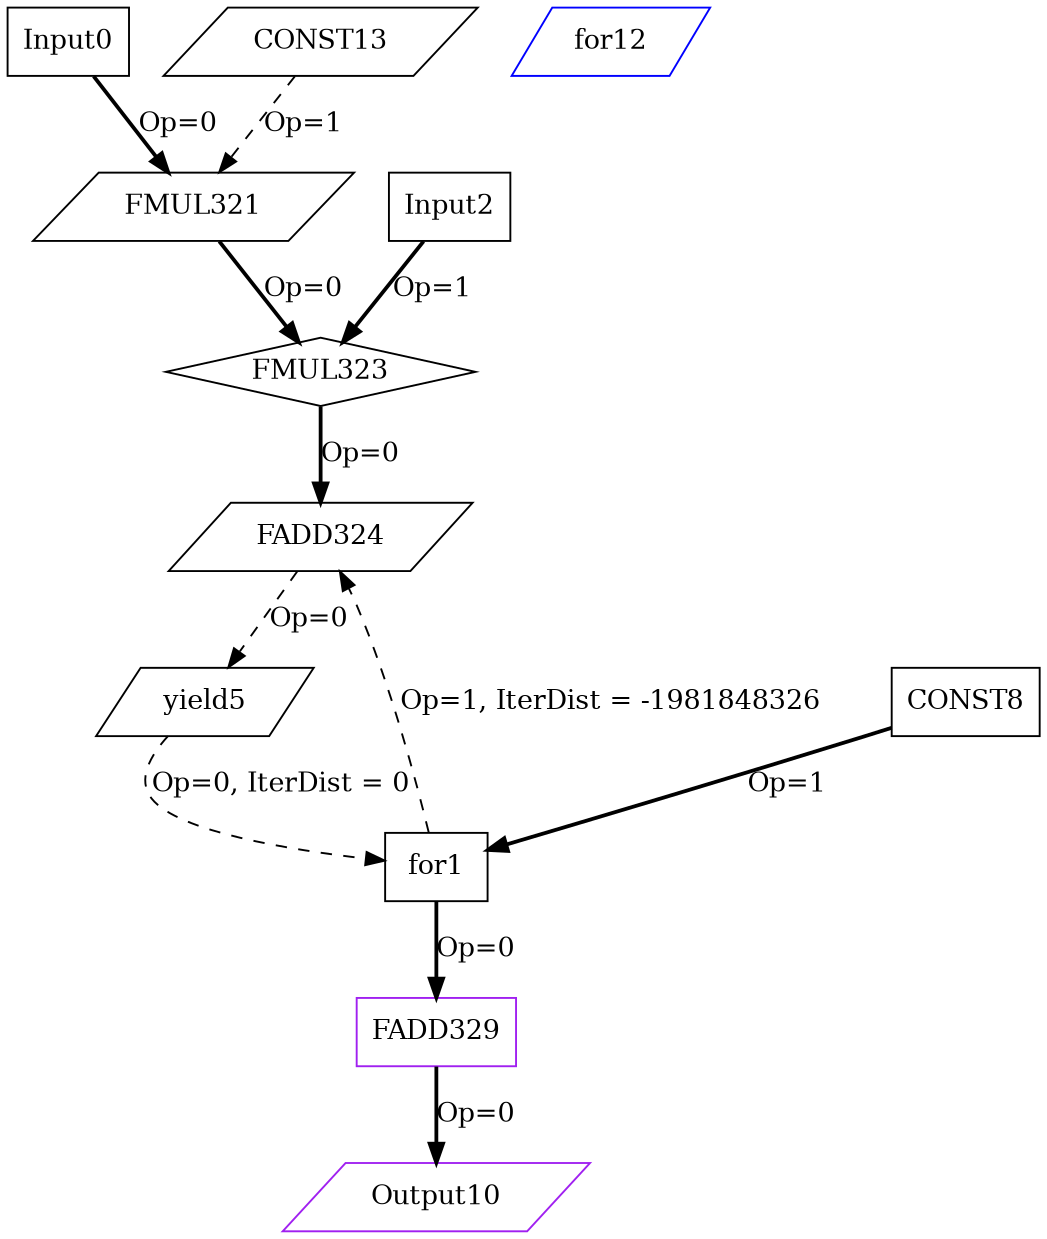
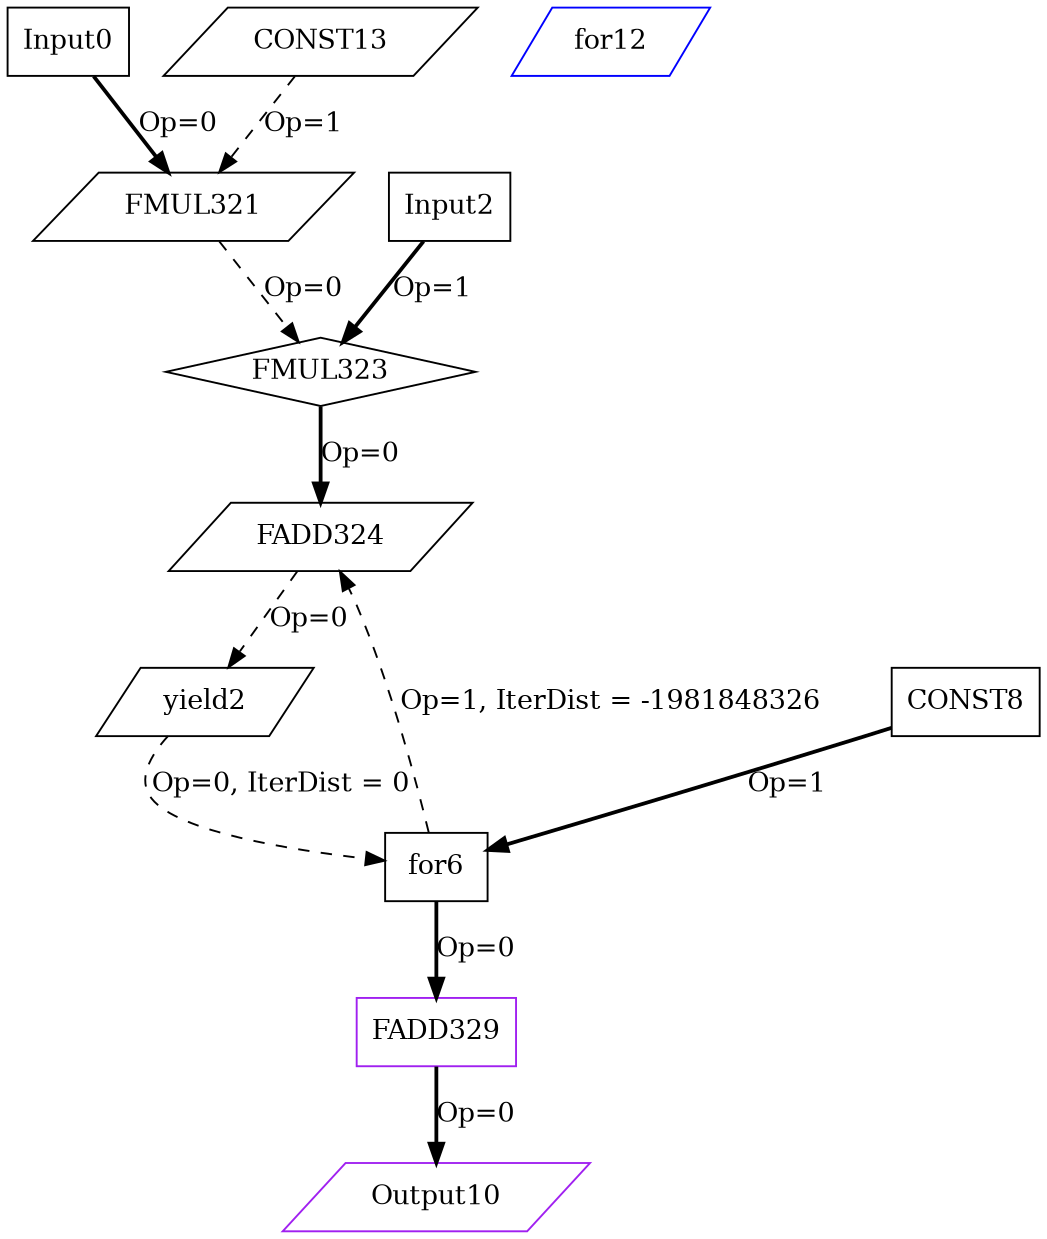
edge "FMUL321" -> "FMUL323": style bold -> dashed
node "yield5": label "yield5" -> "yield2"
node "for1": label "for1" -> "for6"
